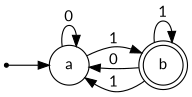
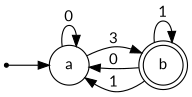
edge "a" -> "b": label "1" -> "3"
